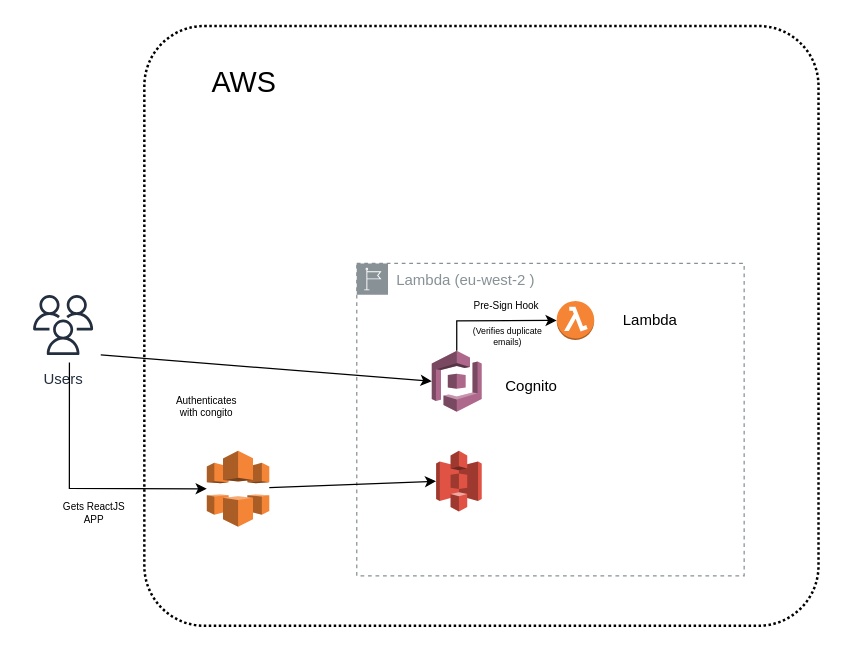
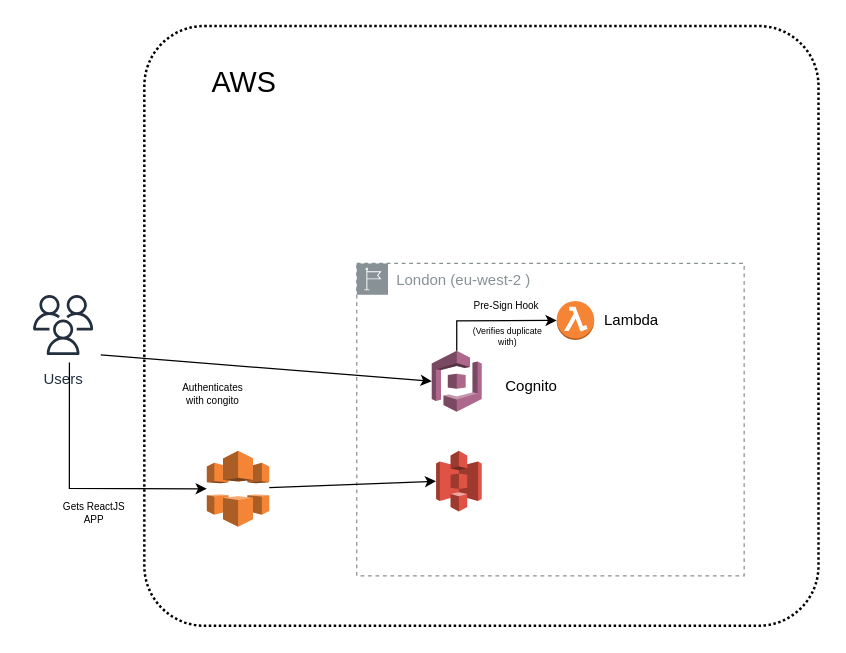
node "Lambda (eu-west-2 )": label "Lambda (eu-west-2 )" -> "London (eu-west-2 )"
node "Lambda": moved (651, 321) -> (632, 321)
node "(Verifies duplicate emails)": label "(Verifies duplicate emails)" -> "(Verifies duplicate with)"
node "Authenticates with congito": moved (207, 407) -> (213, 394)
